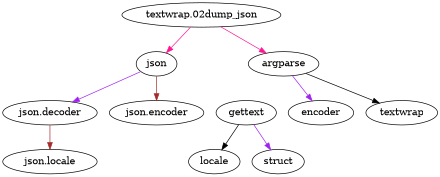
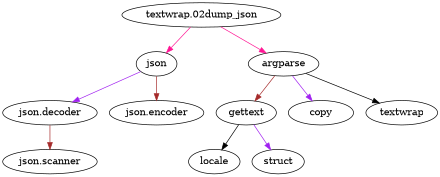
edge "argparse" -> "gettext": added
node "encoder": label "encoder" -> "copy"
node "json.locale": label "json.locale" -> "json.scanner"
